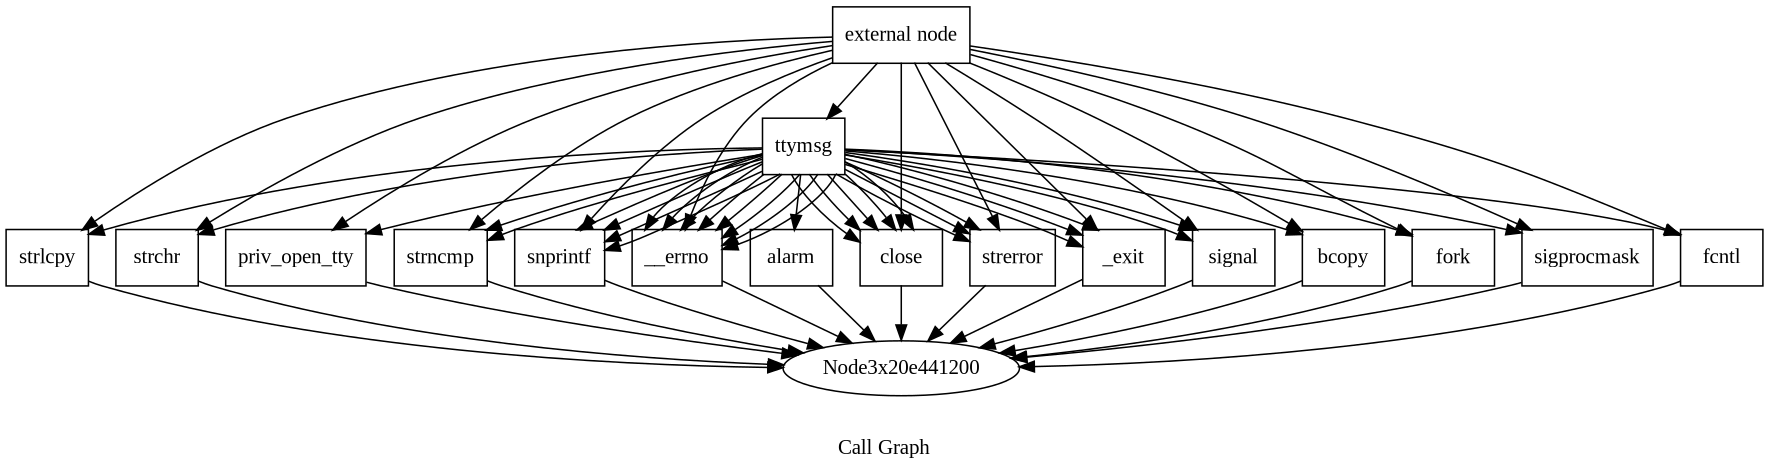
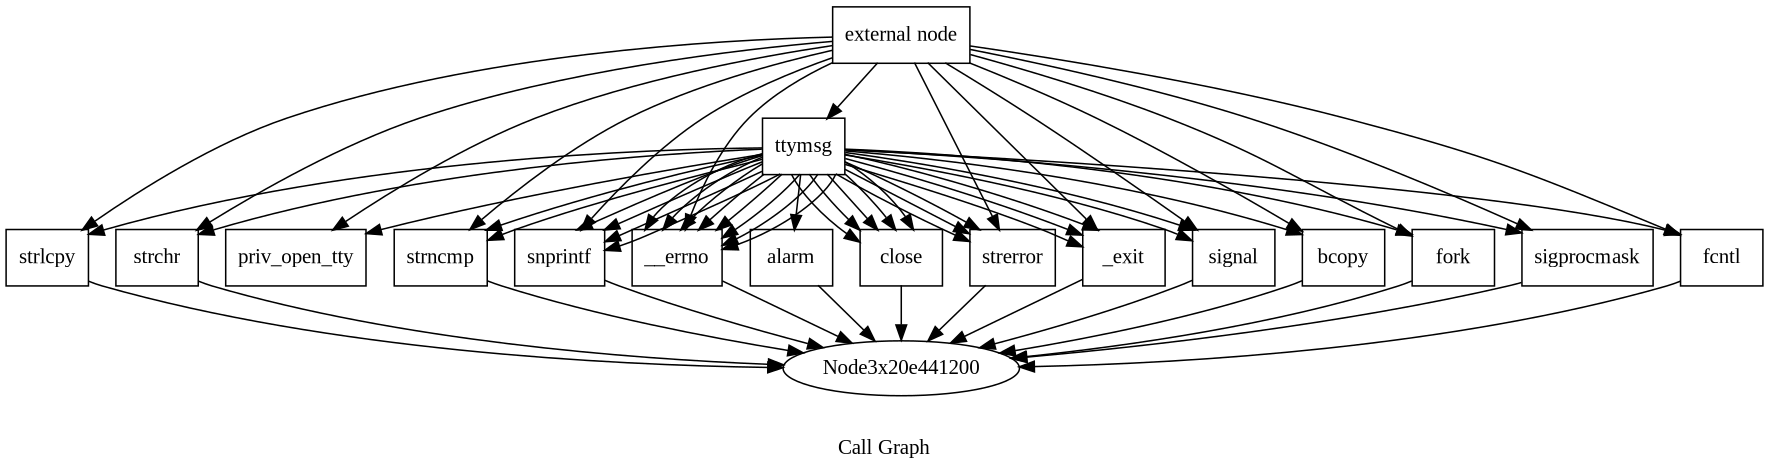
edge "external node" -> "close": removed
edge "priv_open_tty" -> "Node3x20e441200": removed
